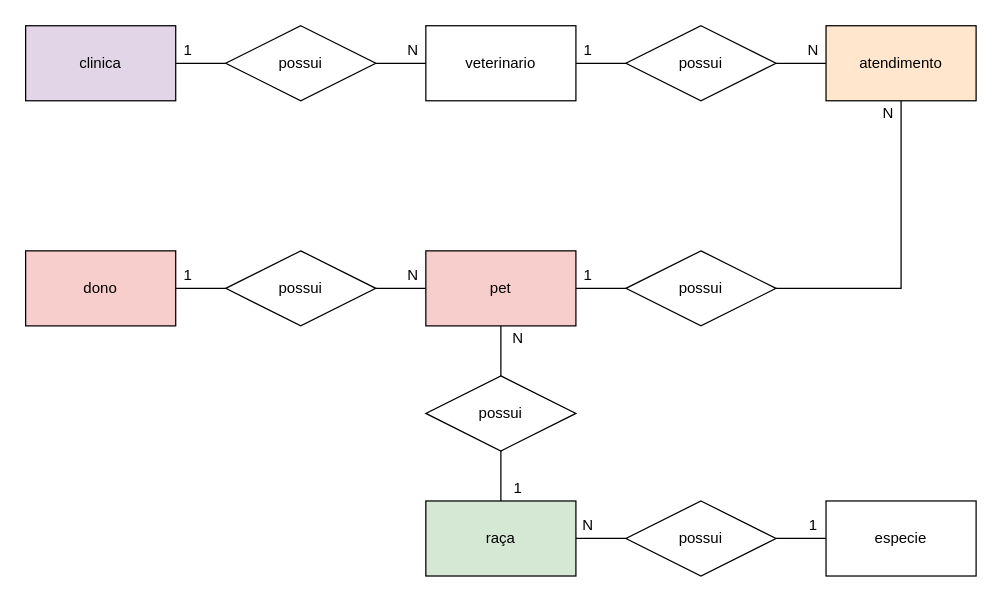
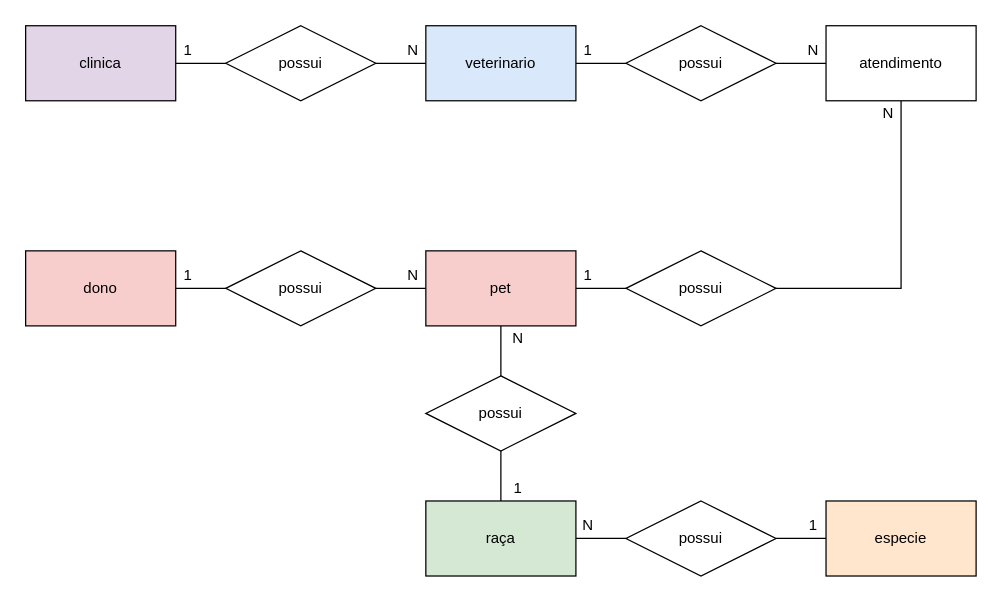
node "veterinario": fillcolor #ffffff -> #dae8fc
node "atendimento": fillcolor #ffe6cc -> #ffffff
node "especie": fillcolor #ffffff -> #ffe6cc
